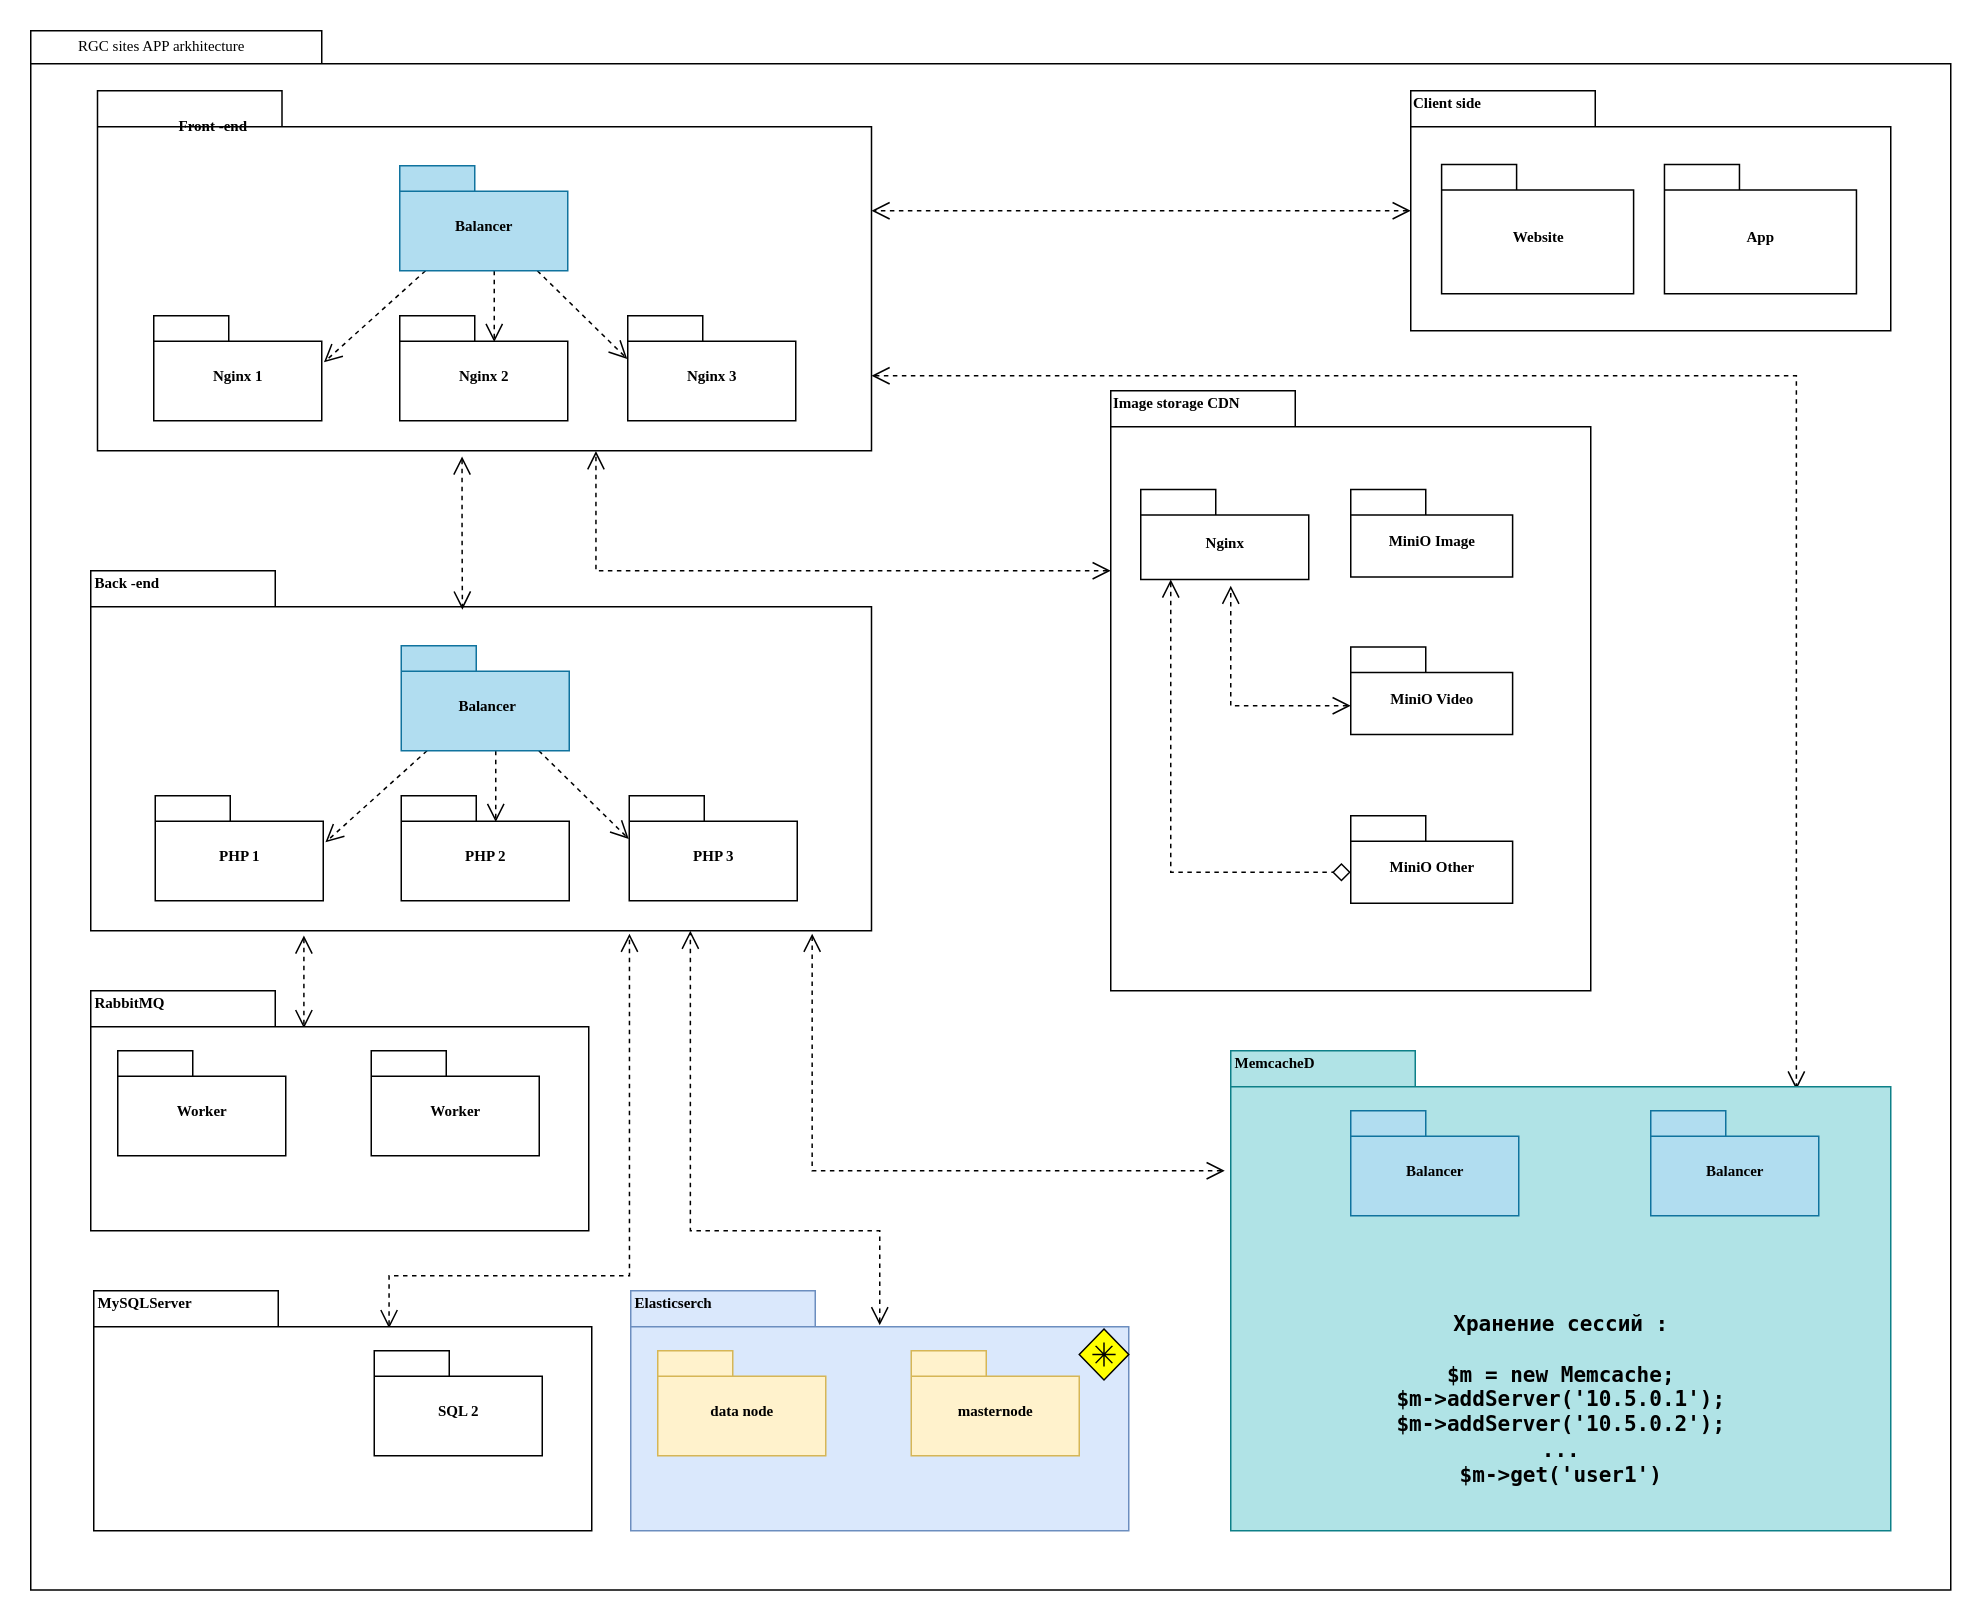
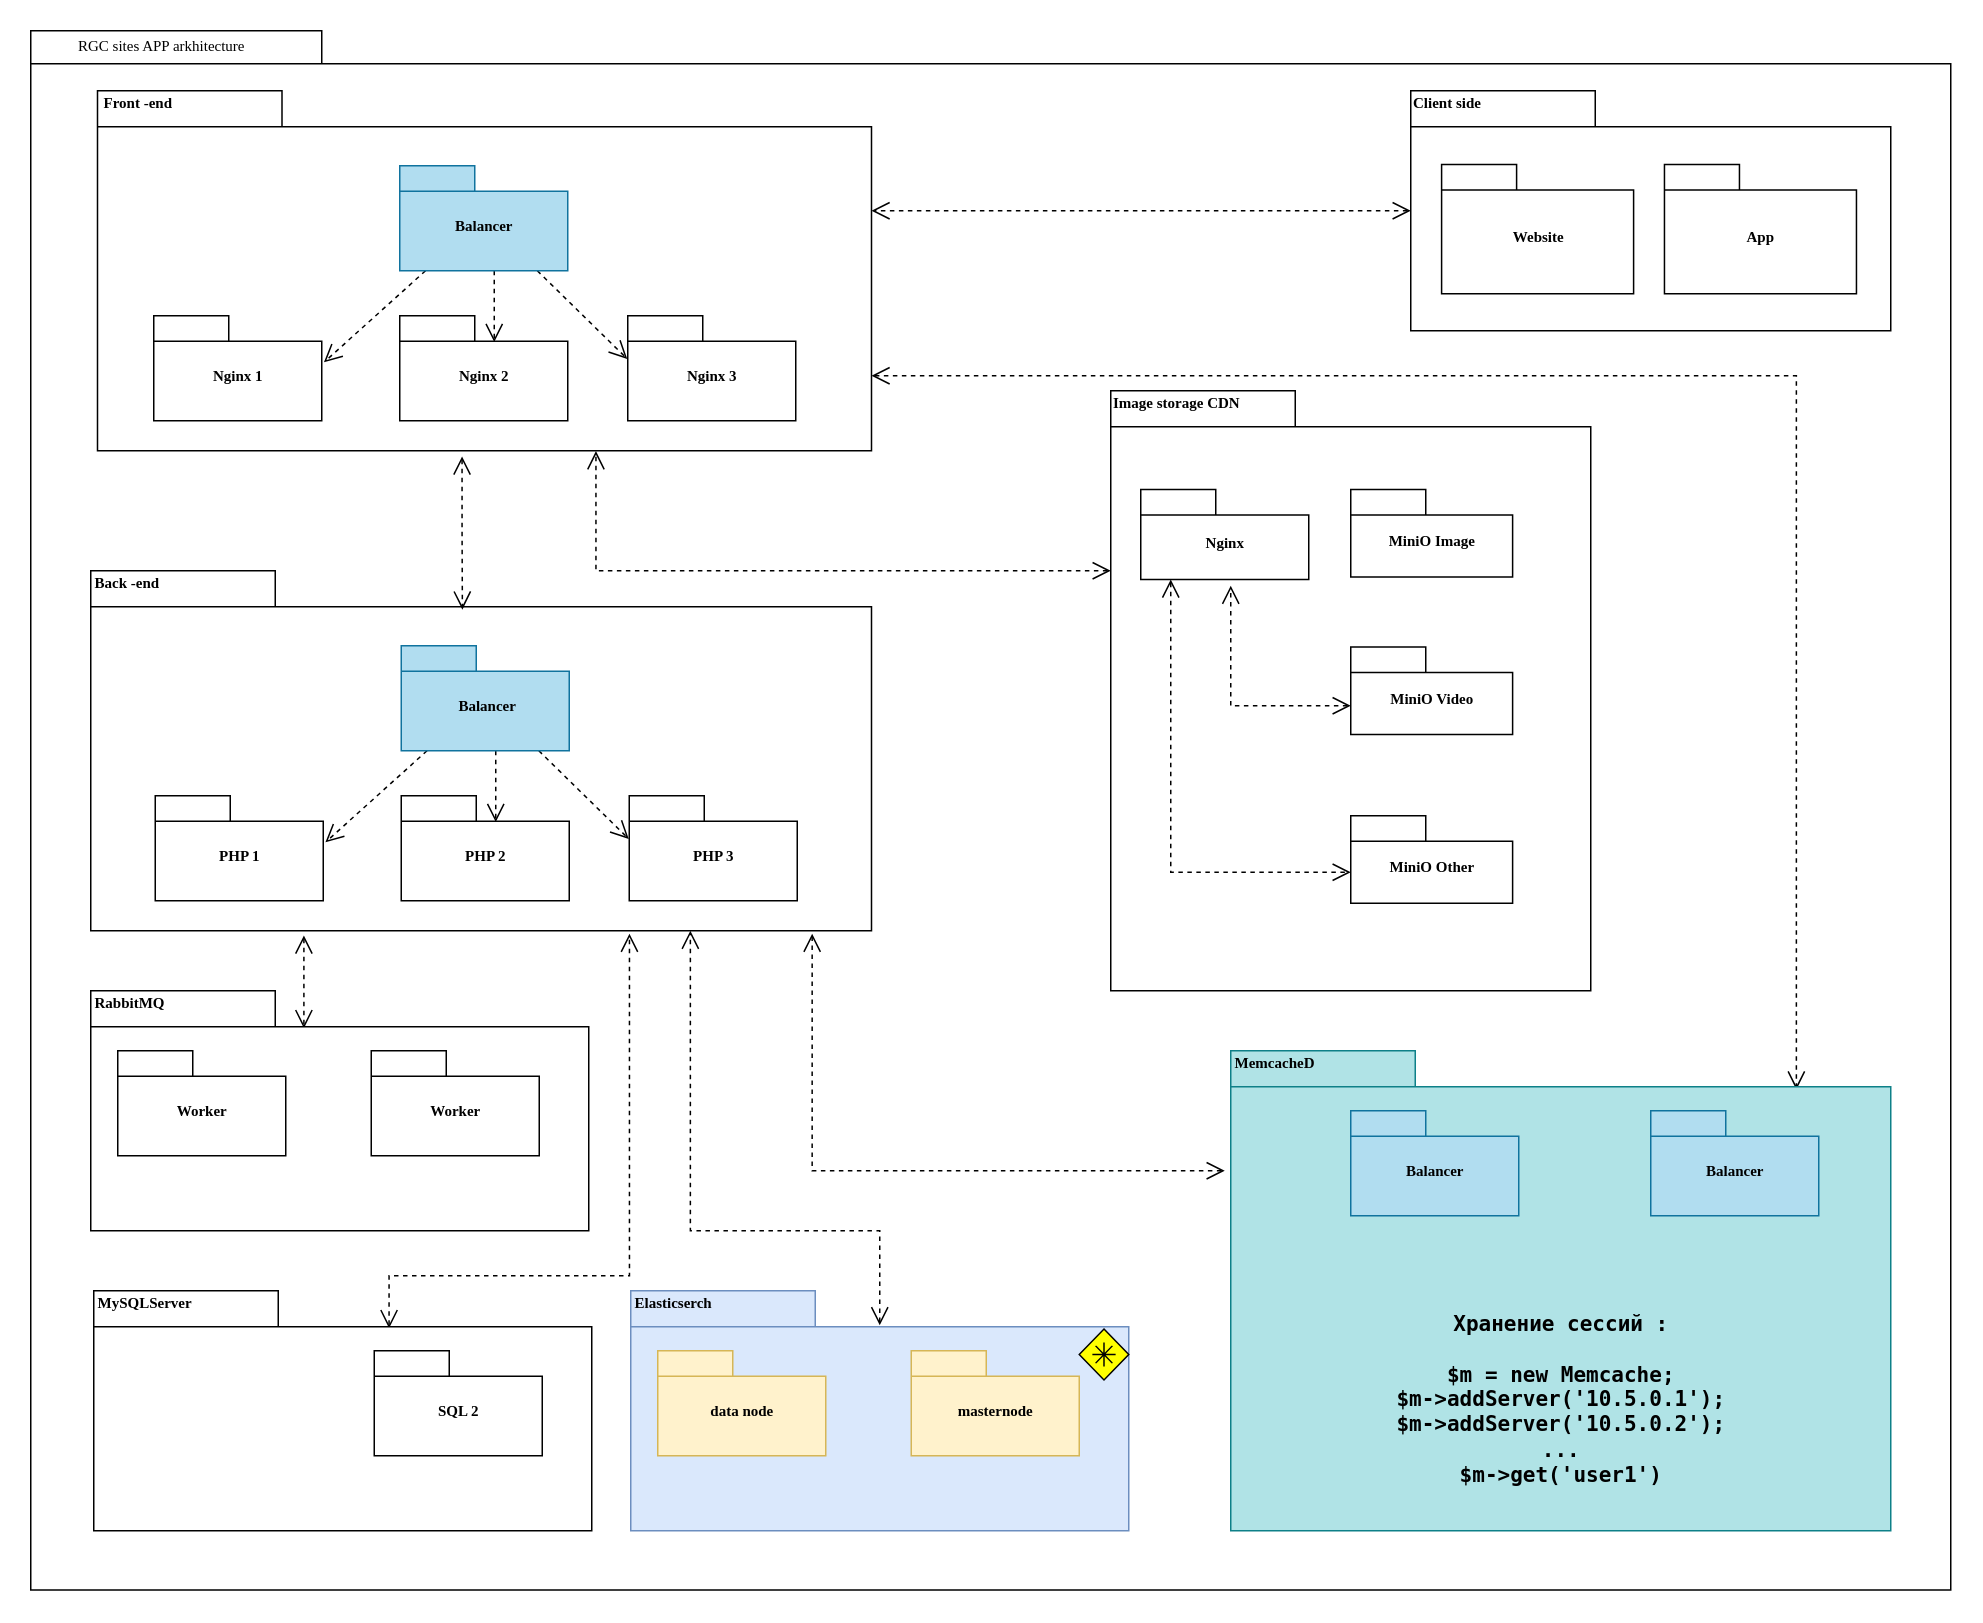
node "Front -end": moved (266, 132) -> (191, 110)
edge "Nginx" -- "MiniO Other": arrowhead diamond -> open
